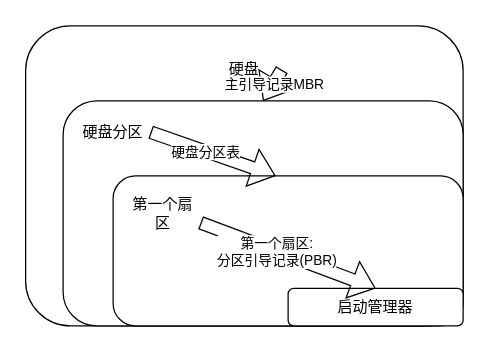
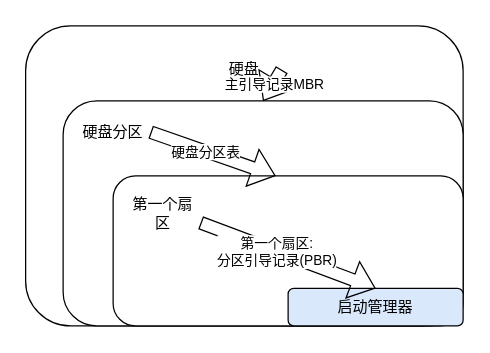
node "启动管理器": fillcolor #ffffff -> #dae8fc
